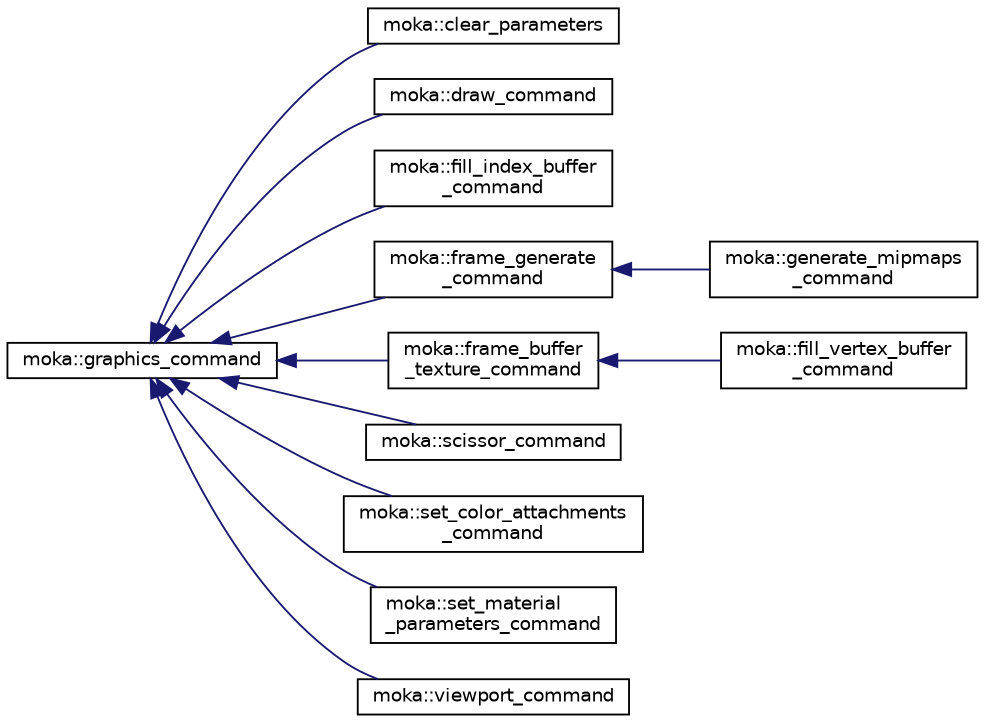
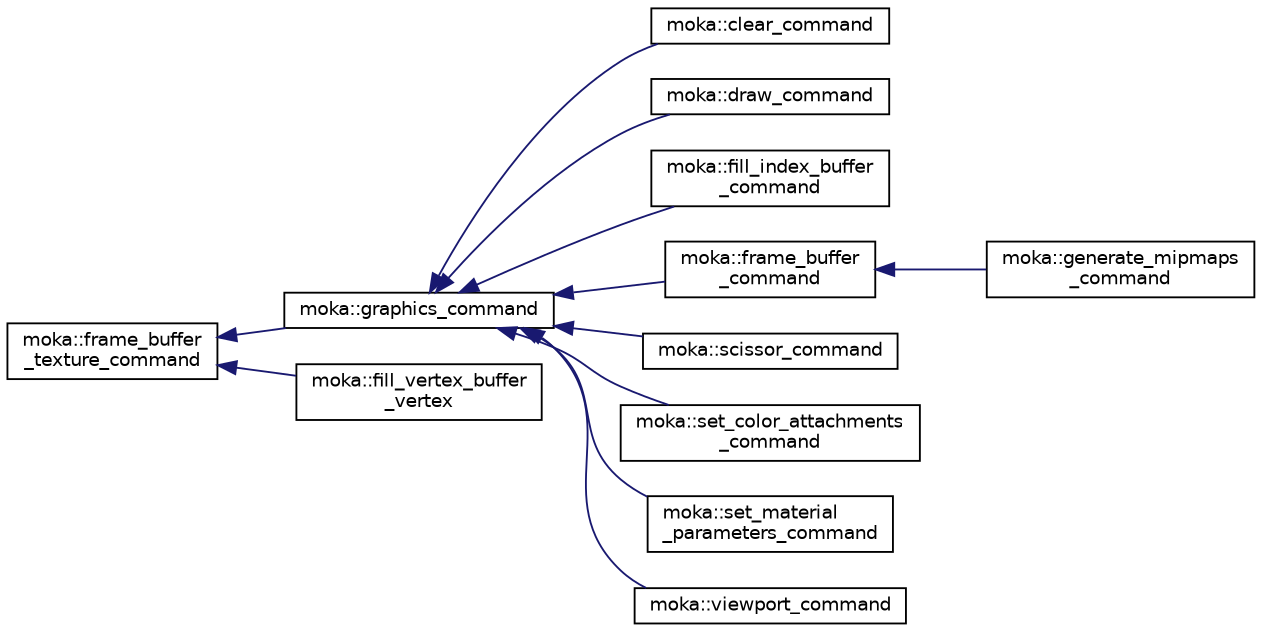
node "moka::clear_parameters": label "moka::clear_parameters" -> "moka::clear_command"
node "moka::frame_generate _command": label "moka::frame_generate _command" -> "moka::frame_buffer _command"
edge "moka::frame_buffer _texture_command" -> "moka::graphics_command": reversed
node "moka::fill_vertex_buffer _command": label "moka::fill_vertex_buffer _command" -> "moka::fill_vertex_buffer _vertex"
